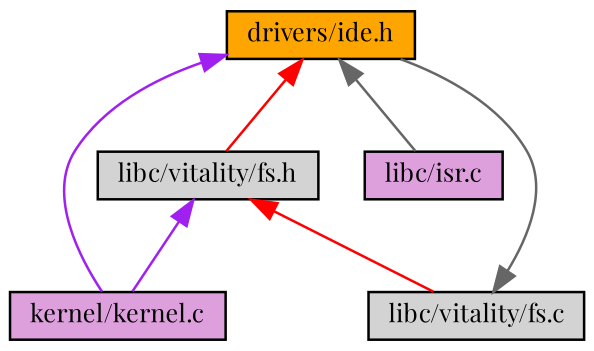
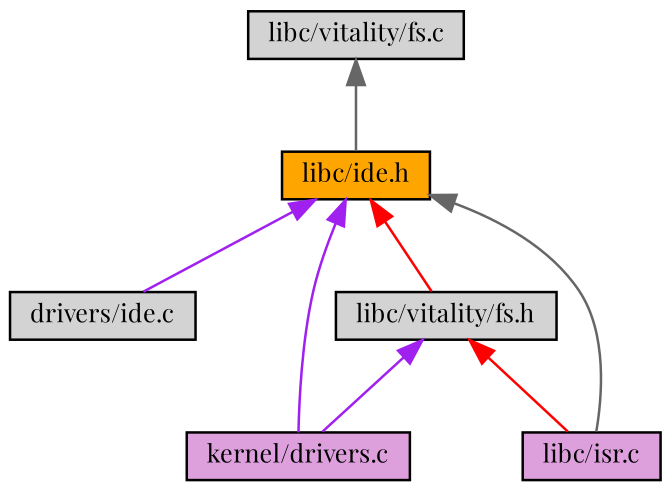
node "drivers/ide.h": label "drivers/ide.h" -> "libc/ide.h"
edge "libc/vitality/fs.c" -> "libc/vitality/fs.h": now "libc/isr.c" -> "libc/vitality/fs.h"
node "drivers/ide.c": added
node "kernel/kernel.c": label "kernel/kernel.c" -> "kernel/drivers.c"
